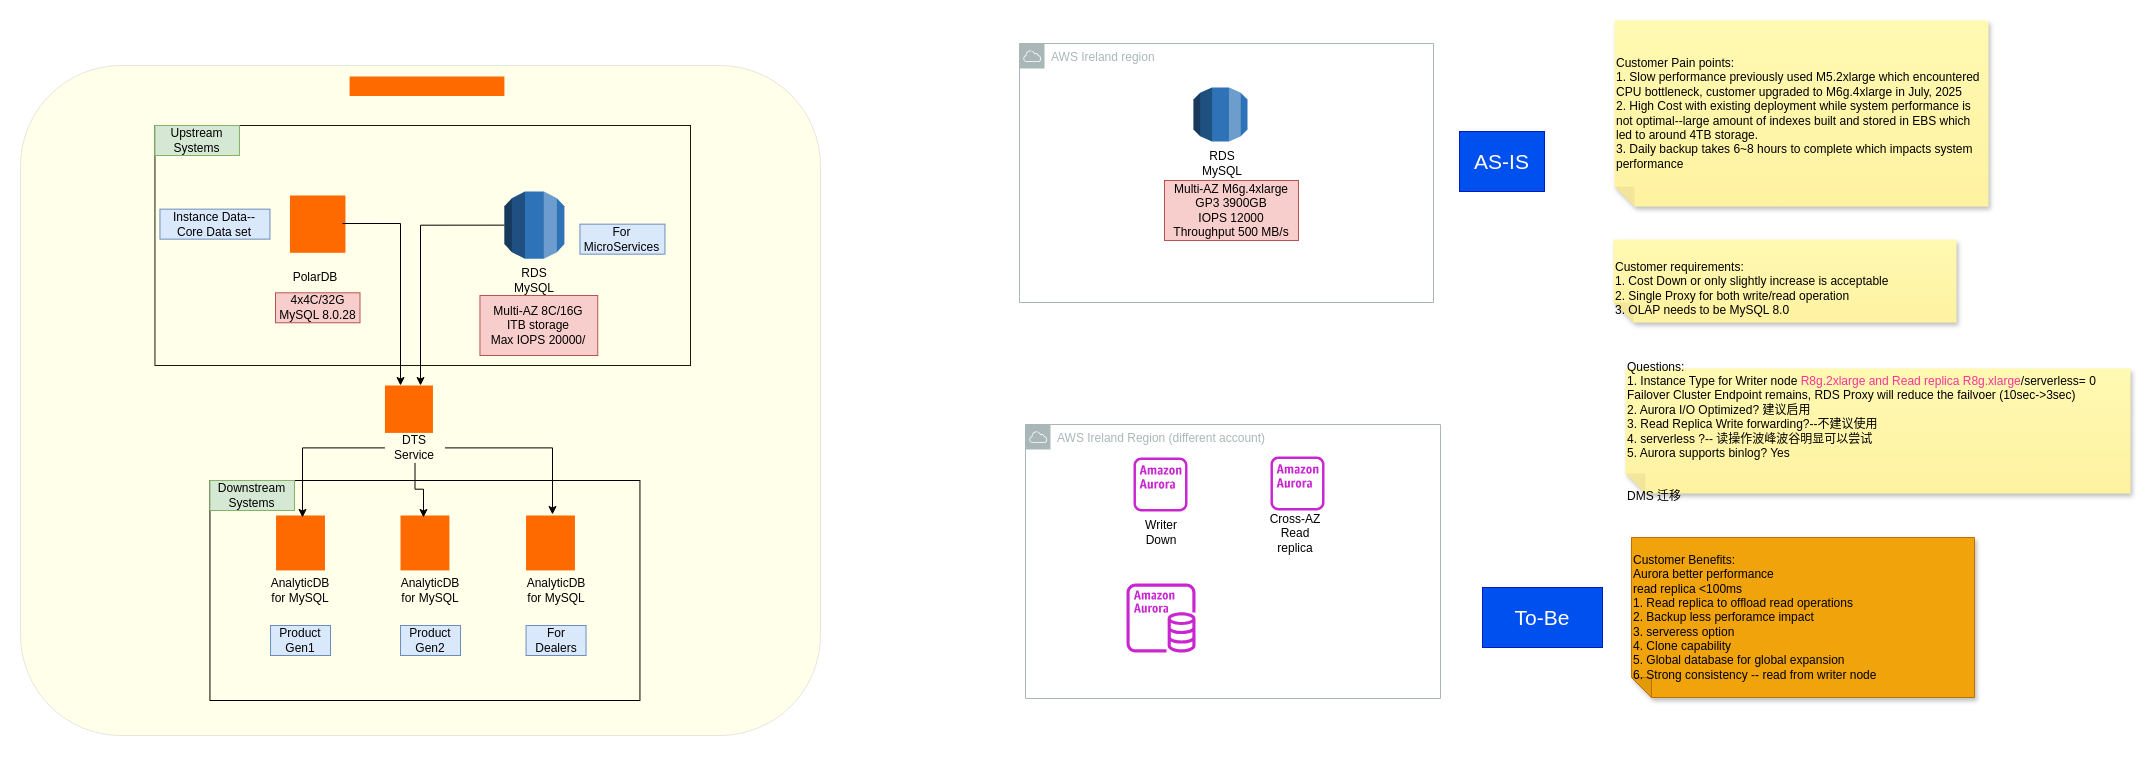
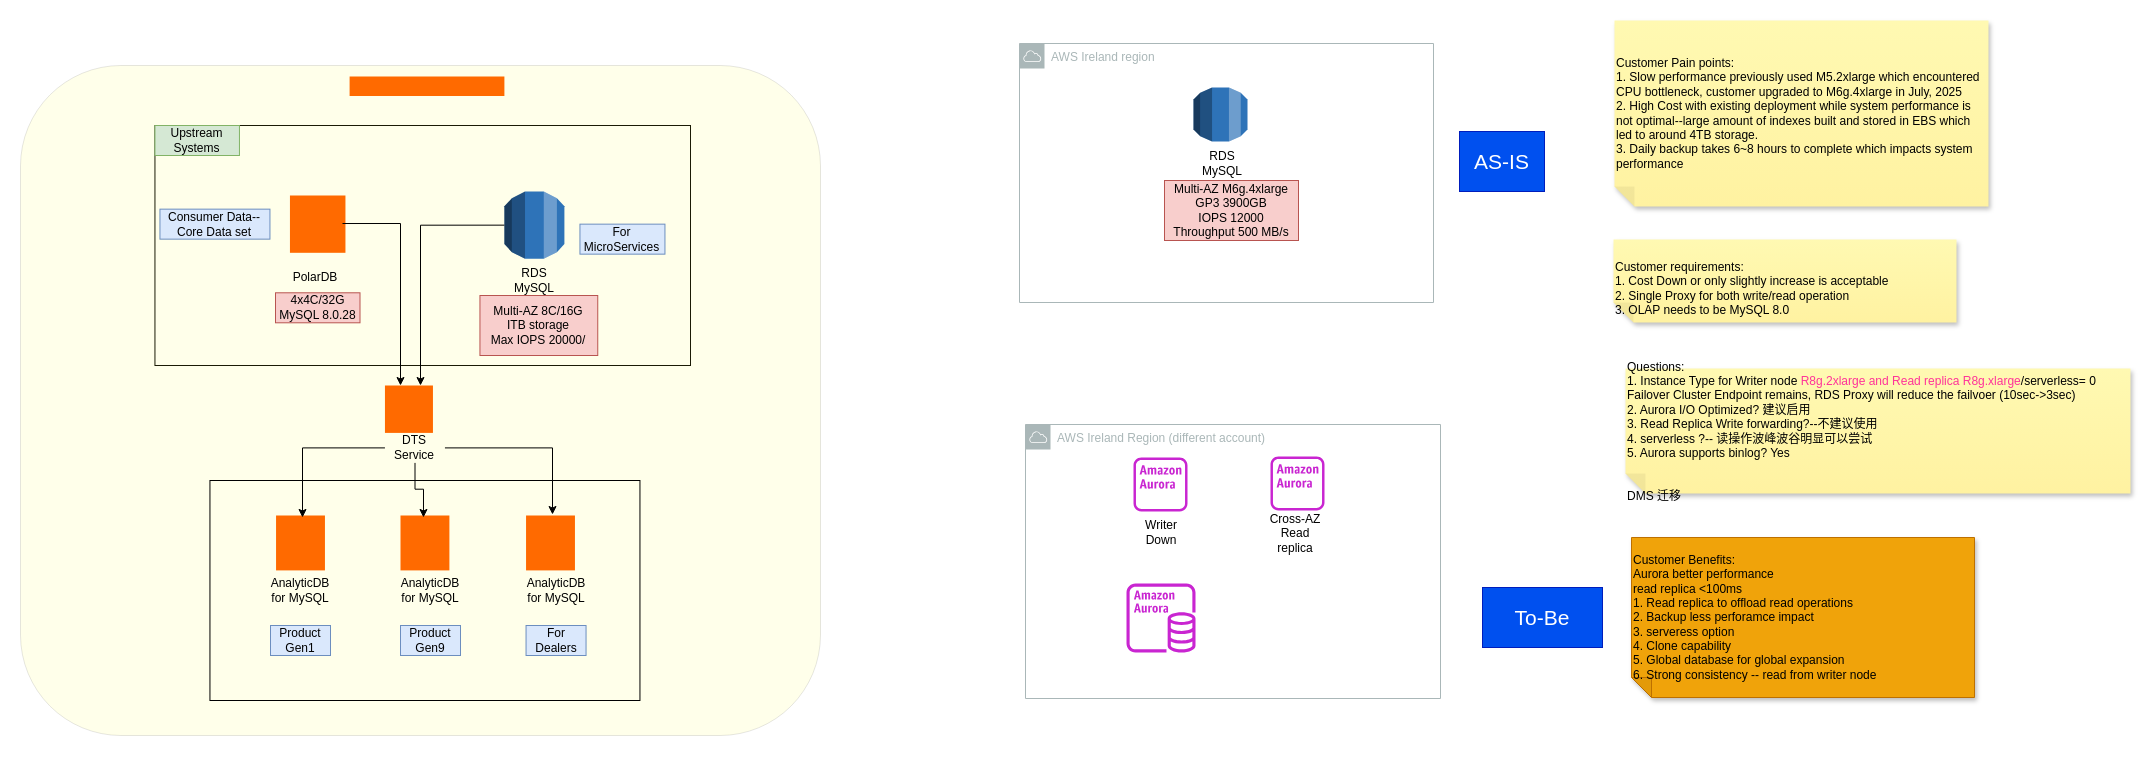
node "Instance Data--Core Data set": label "Instance Data--Core Data set" -> "Consumer Data--Core Data set"
node "Downstream Systems": removed
node "Product Gen2": label "Product Gen2" -> "Product Gen9"
